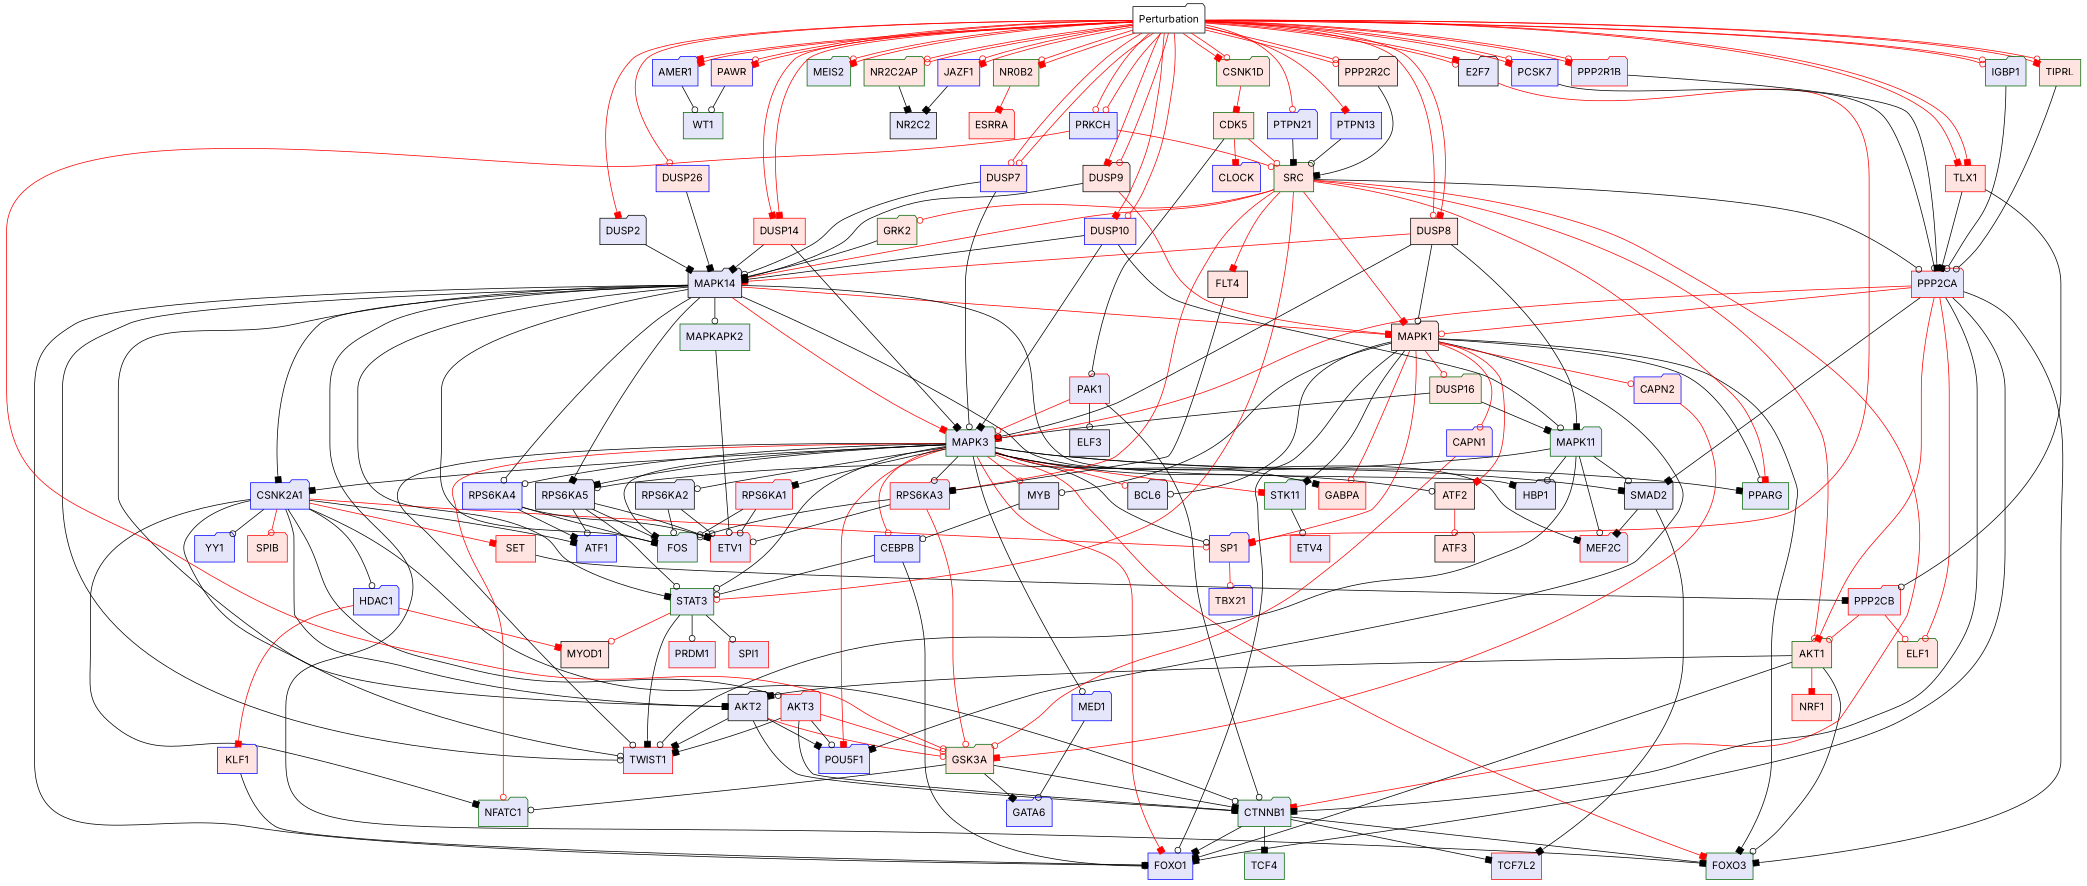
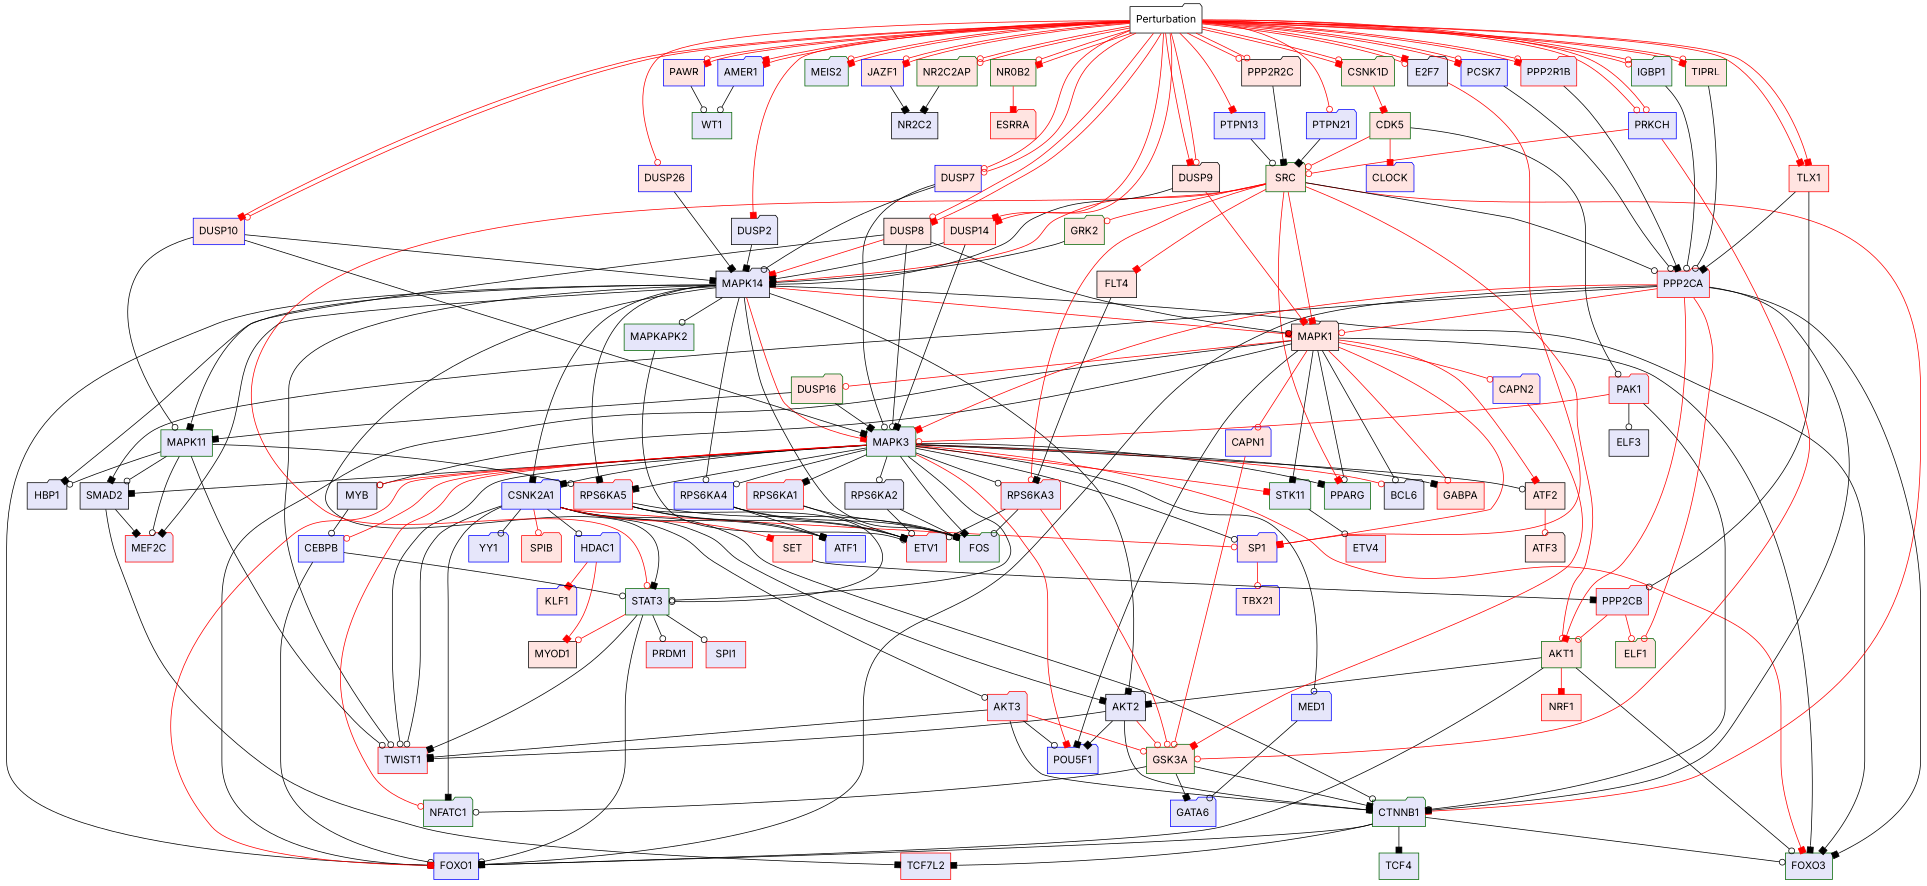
node "MAPK11": shape folder -> box
node "RPS6KA5": color black -> red
edge "KLF1" -> "FOXO1": now "STAT3" -> "FOXO1"
